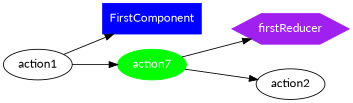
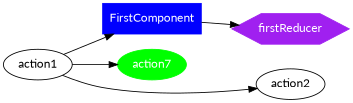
edge "action7" -> "firstReducer": now "FirstComponent" -> "firstReducer"
edge "action7" -> "action2": now "action1" -> "action2"
